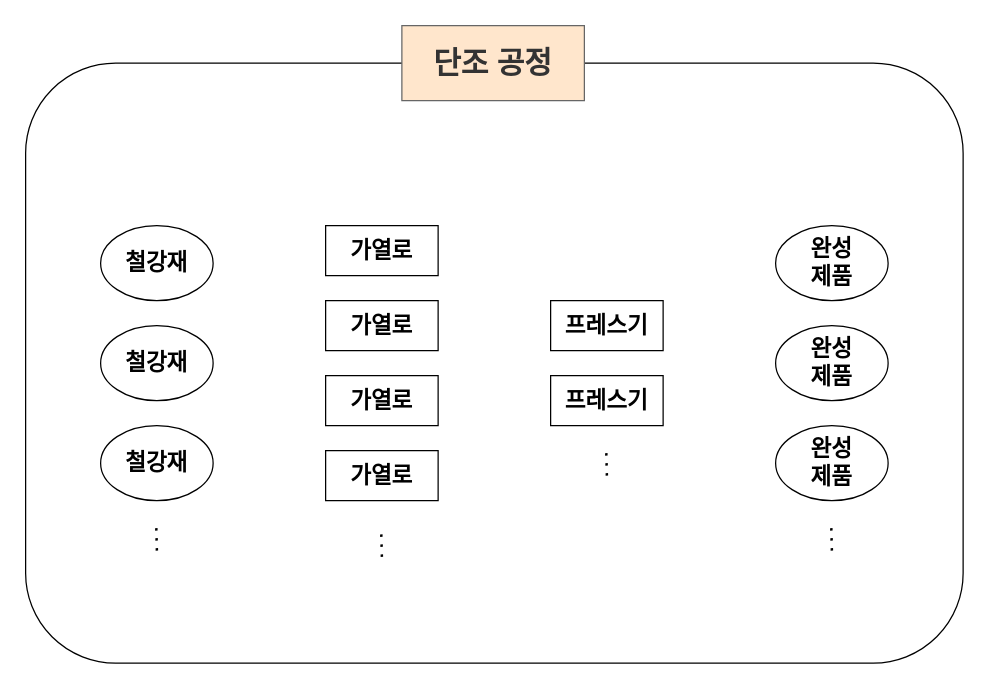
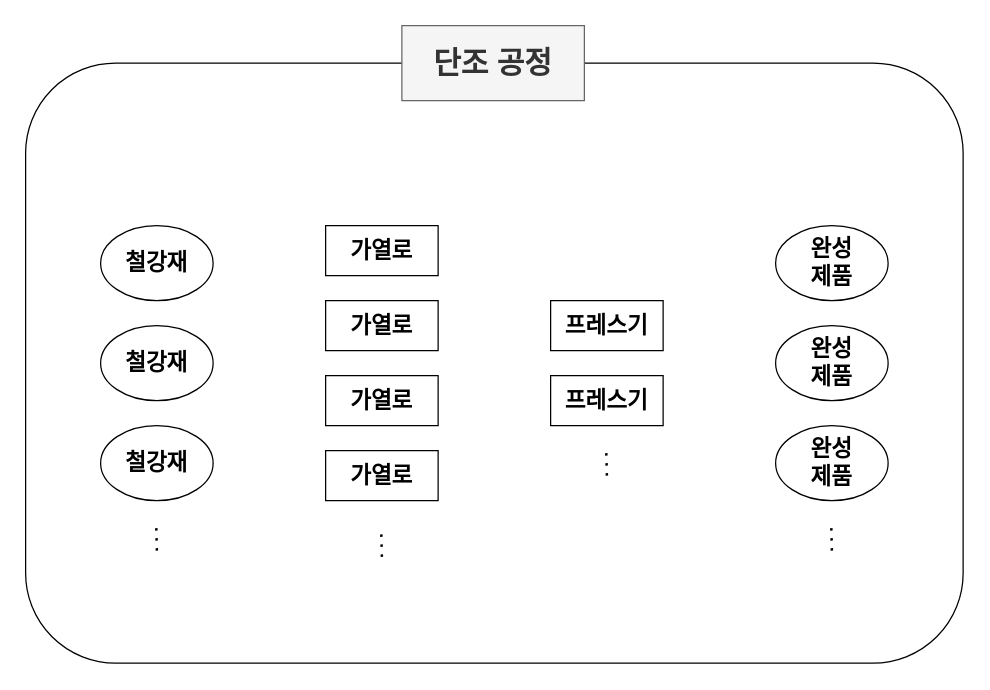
node "단조 공정": fillcolor #ffe6cc -> #f5f5f5
